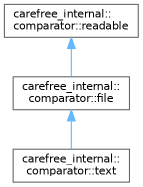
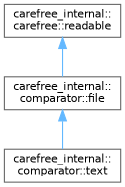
node "carefree_internal:: comparator::readable": label "carefree_internal:: comparator::readable" -> "carefree_internal:: carefree::readable"
